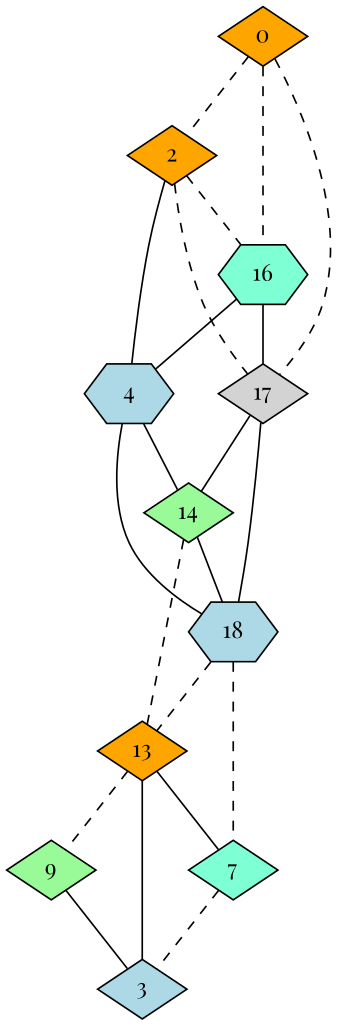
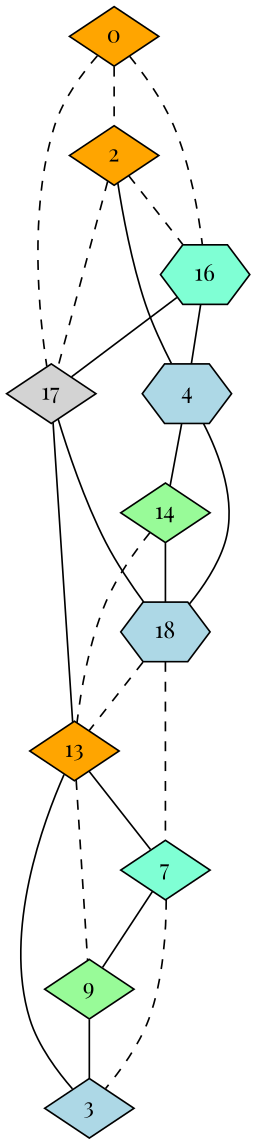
edge "17" -- "14": now "17" -- "13"
edge "7" -- "9": added
